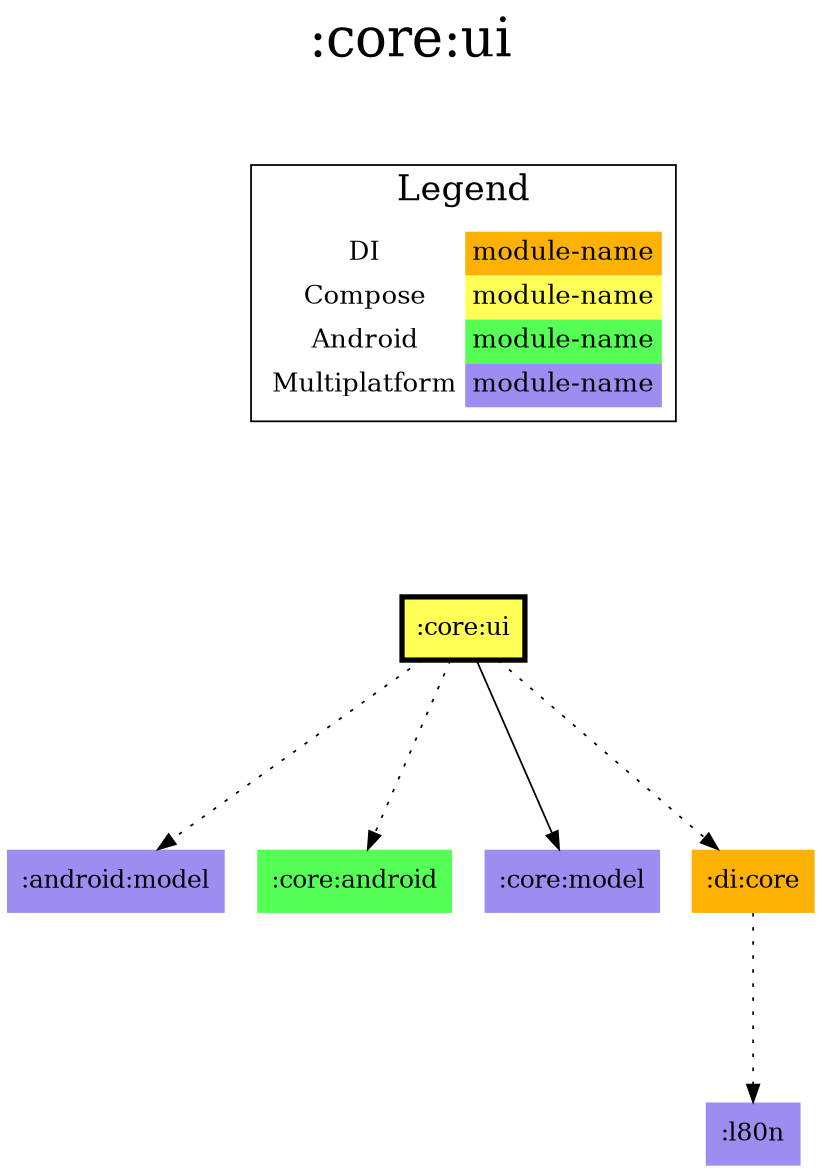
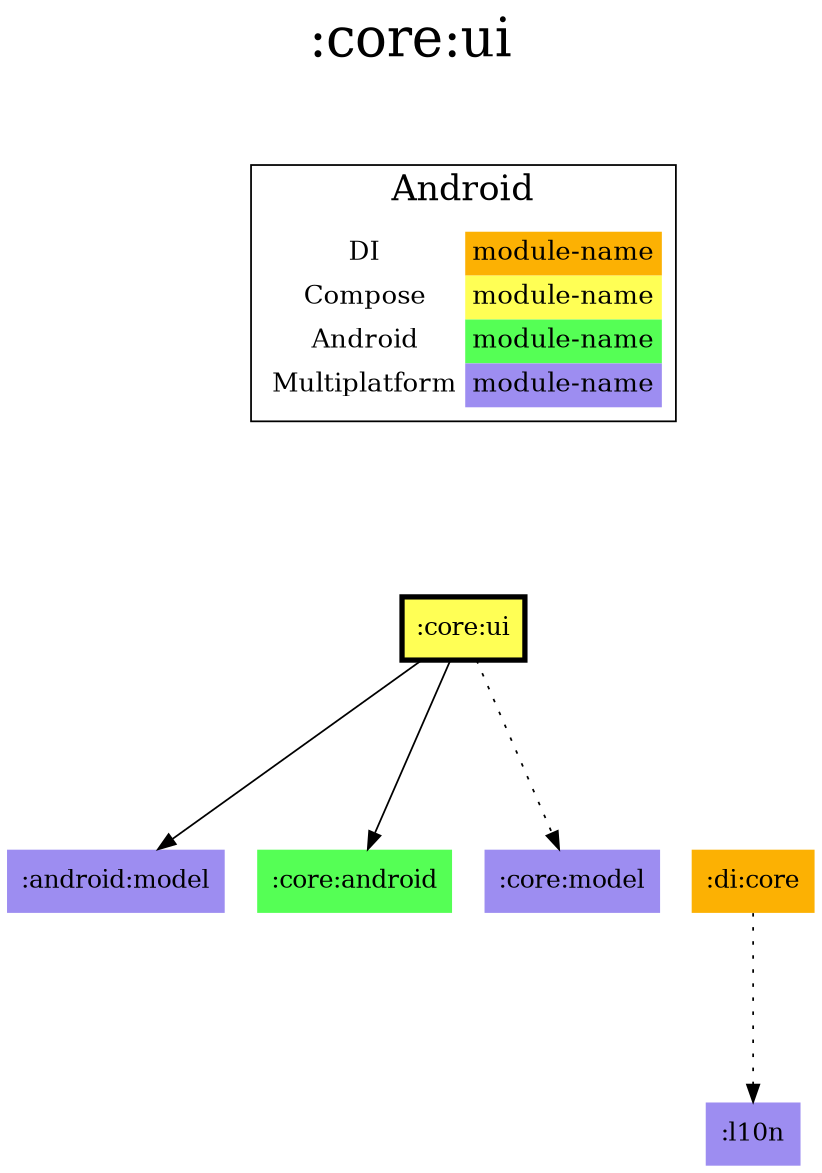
cluster "Legend": label "Legend" -> "Android"
edge ":core:ui" -> ":core:android": style dotted -> solid
edge ":core:ui" -> ":core:model": style solid -> dotted
edge ":core:ui" -> ":di:core": removed
edge ":core:ui" -> ":android:model": style dotted -> solid
node ":l80n": label ":l80n" -> ":l10n"
